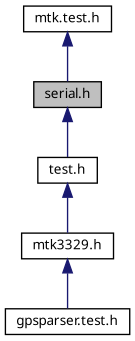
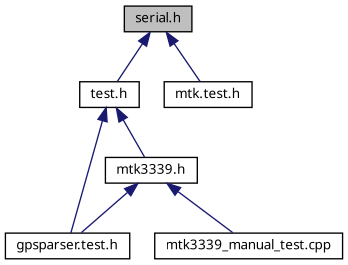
edge "serial.h" -> "mtk.test.h": reversed
edge "gpsparser.test.h" -> "test.h": added
node "mtk3329.h": label "mtk3329.h" -> "mtk3339.h"
node "mtk3339_manual_test.cpp": added
